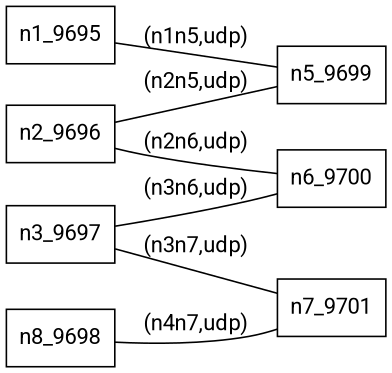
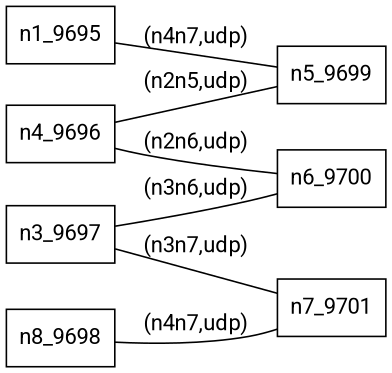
edge "n1_9695" -- "n5_9699": label "(n1n5,udp)" -> "(n4n7,udp)"
node "n2_9696": label "n2_9696" -> "n4_9696"
